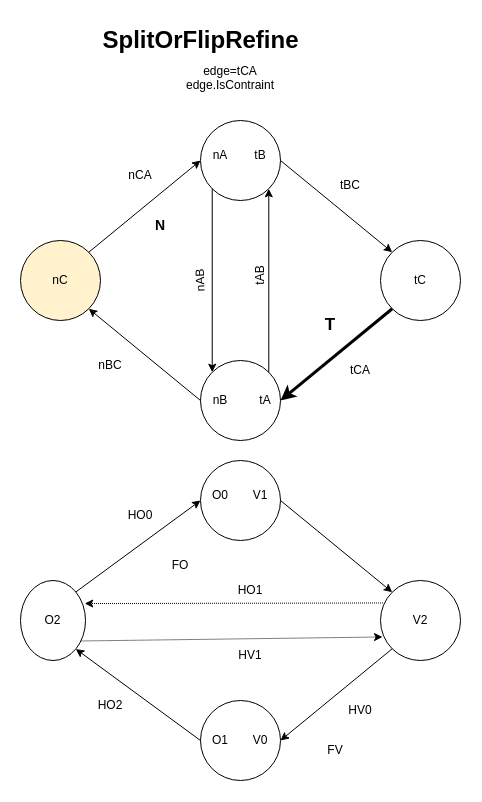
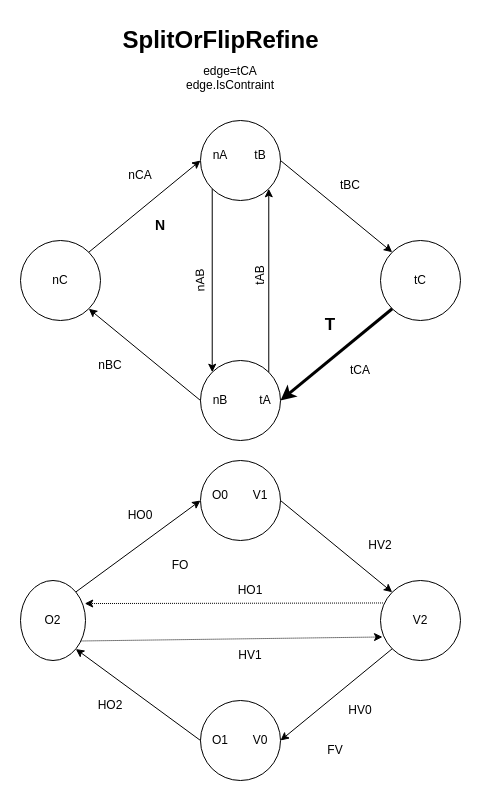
node "SplitOrFlipRefine": moved (201, 41) -> (221, 41)
node "nC": fillcolor #fff2cc -> #ffffff
node "HV2": added
